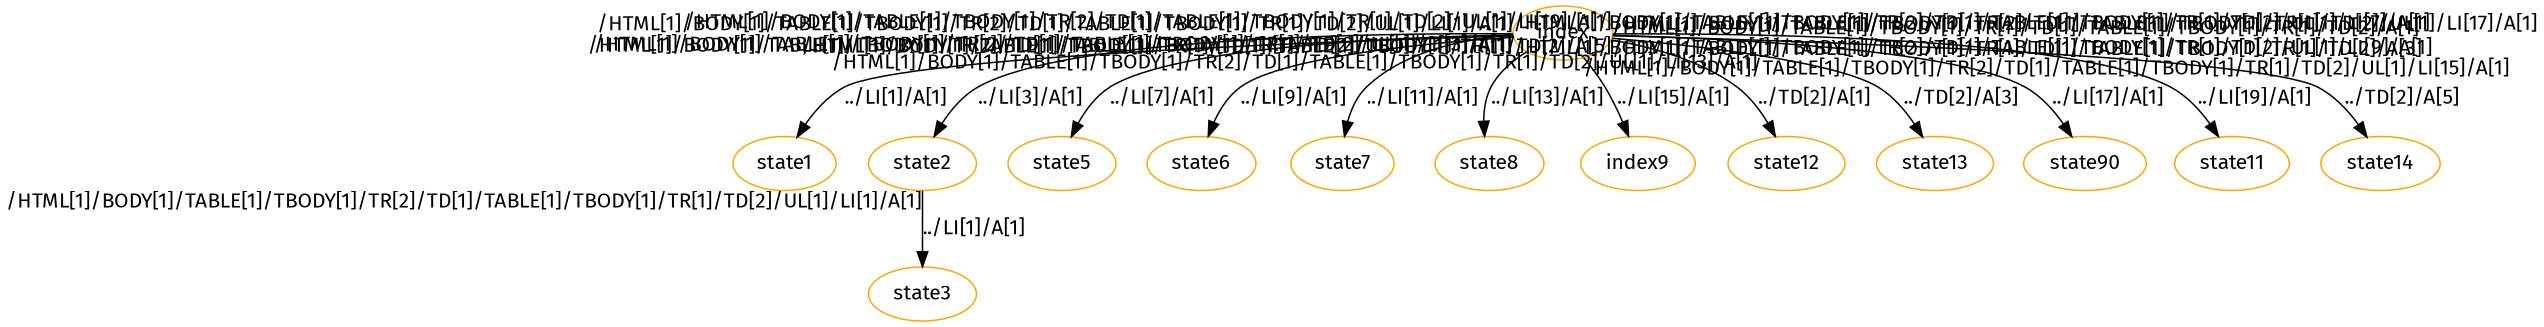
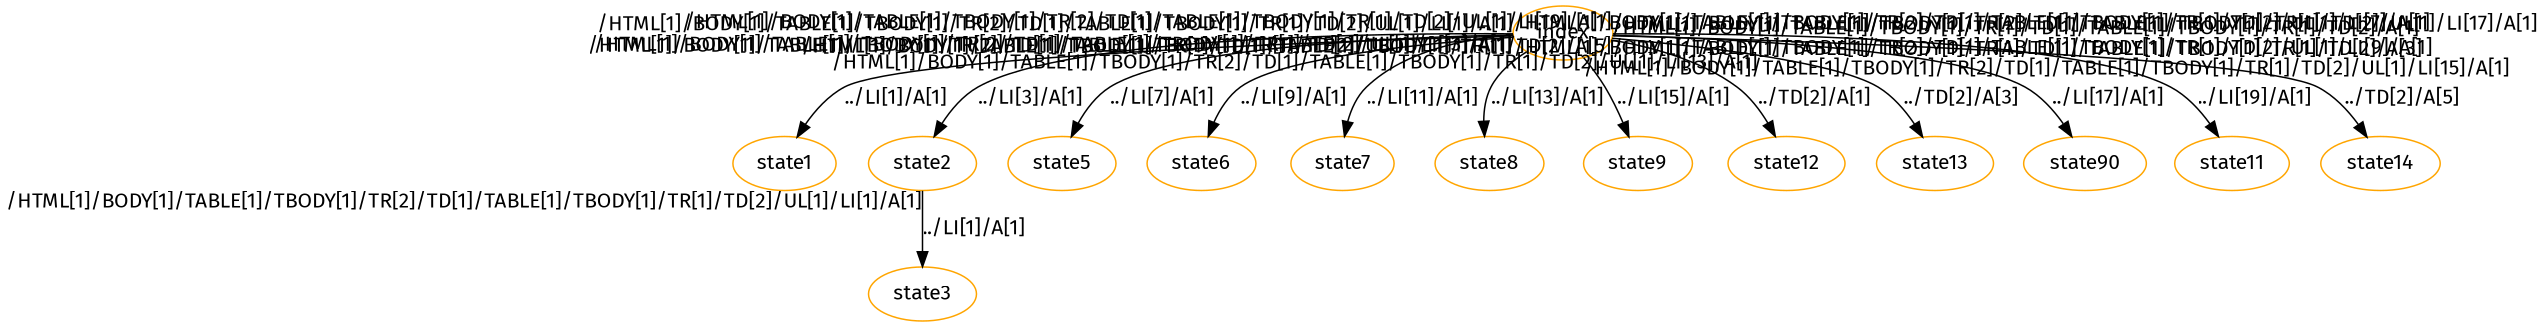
node "index9": label "index9" -> "state9"
